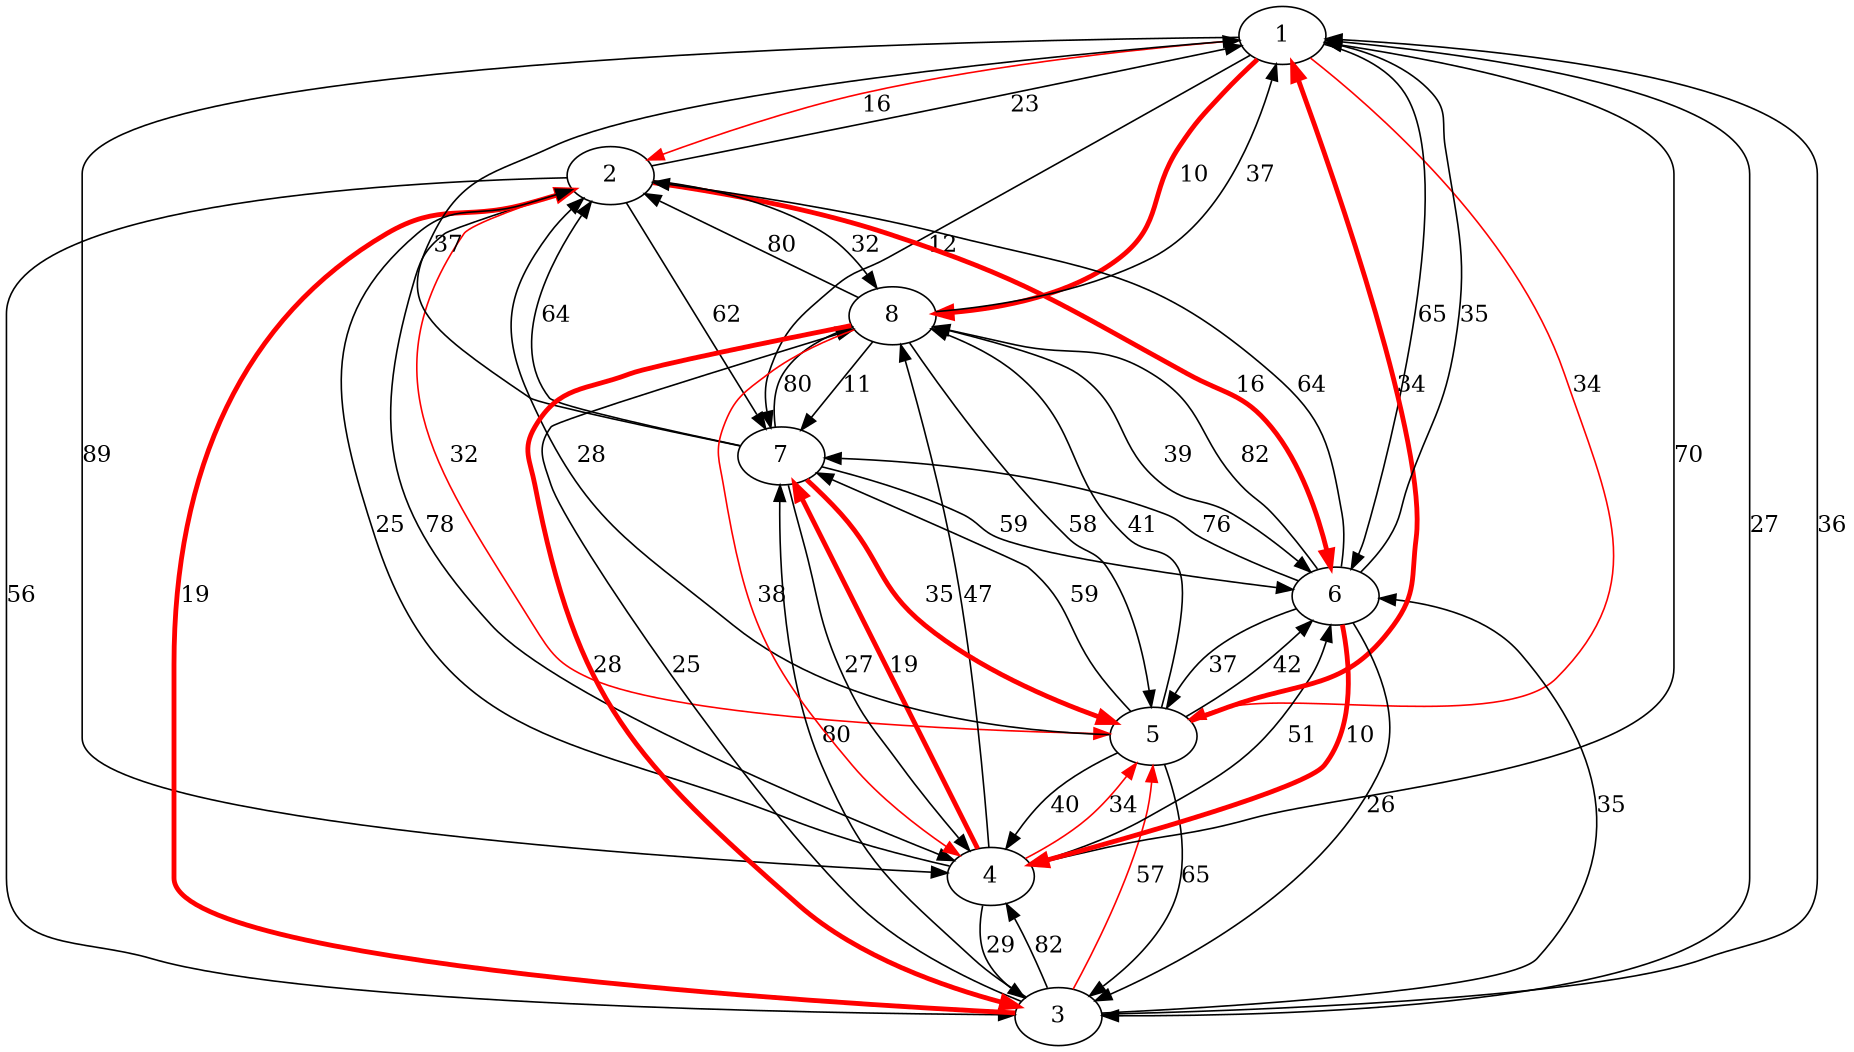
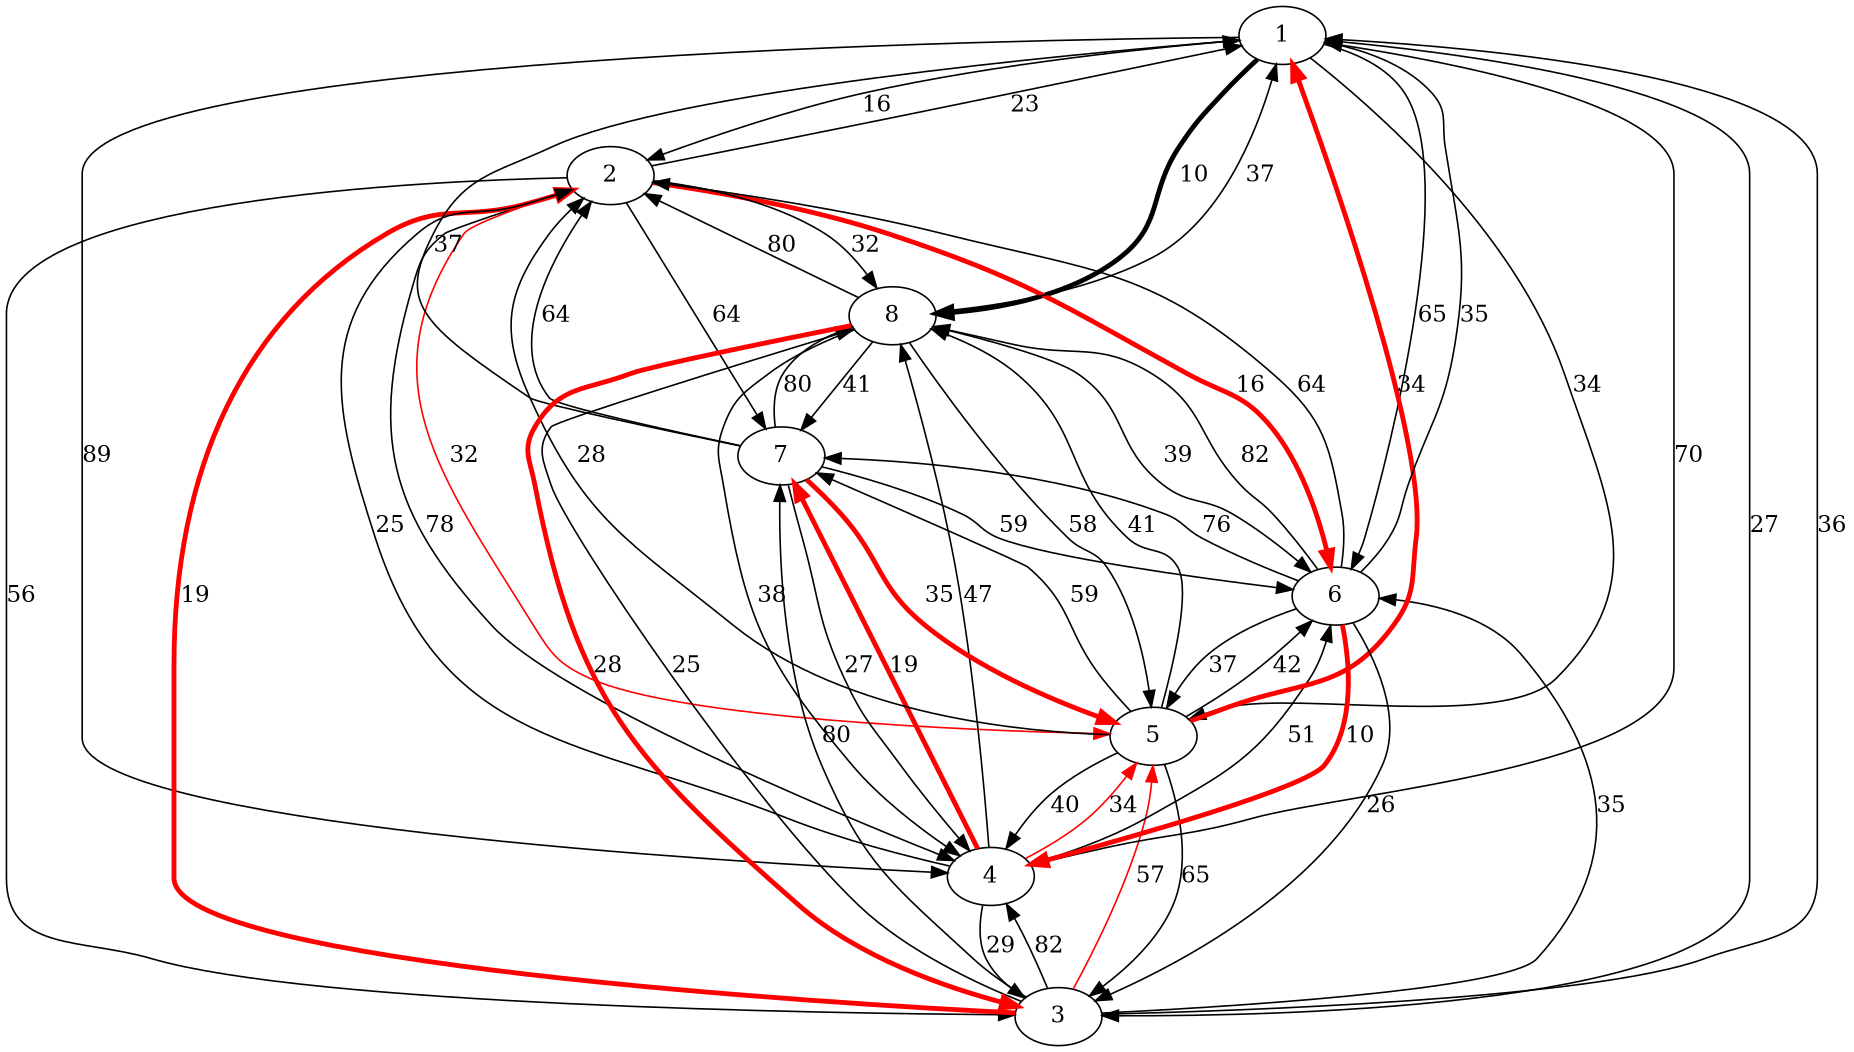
edge "1" -> "2": color red -> black
edge "1" -> "7": removed, label "12"
edge "1" -> "8": color red -> black
edge "2" -> "7": label "62" -> "64"
edge "8" -> "7": label "11" -> "41"
edge "1" -> "5": color red -> black
edge "8" -> "4": color red -> black
